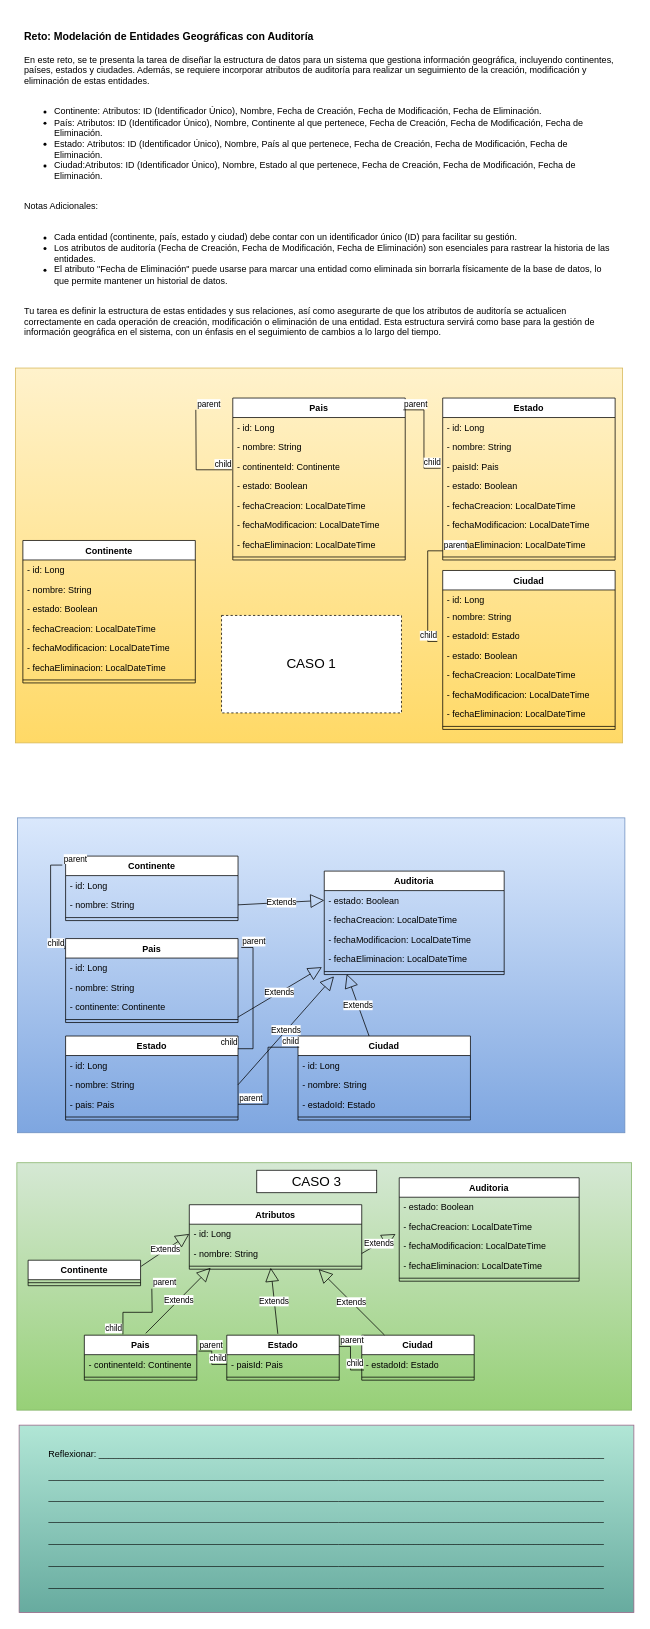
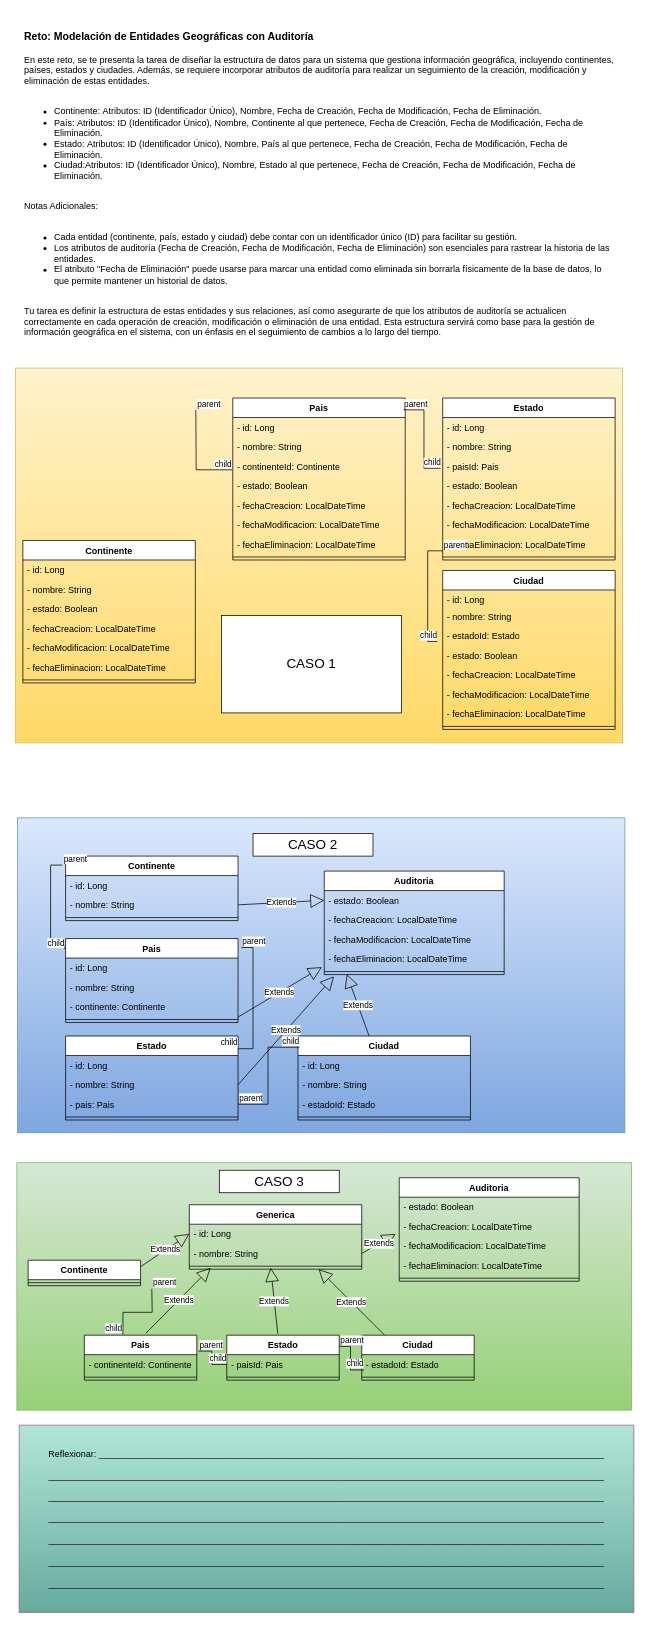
node "CASO 1": style dashed -> solid
node "CASO 2": added
node "CASO 3": moved (317, 1182) -> (279, 1182)
node "Atributos": label "Atributos" -> "Generica"
